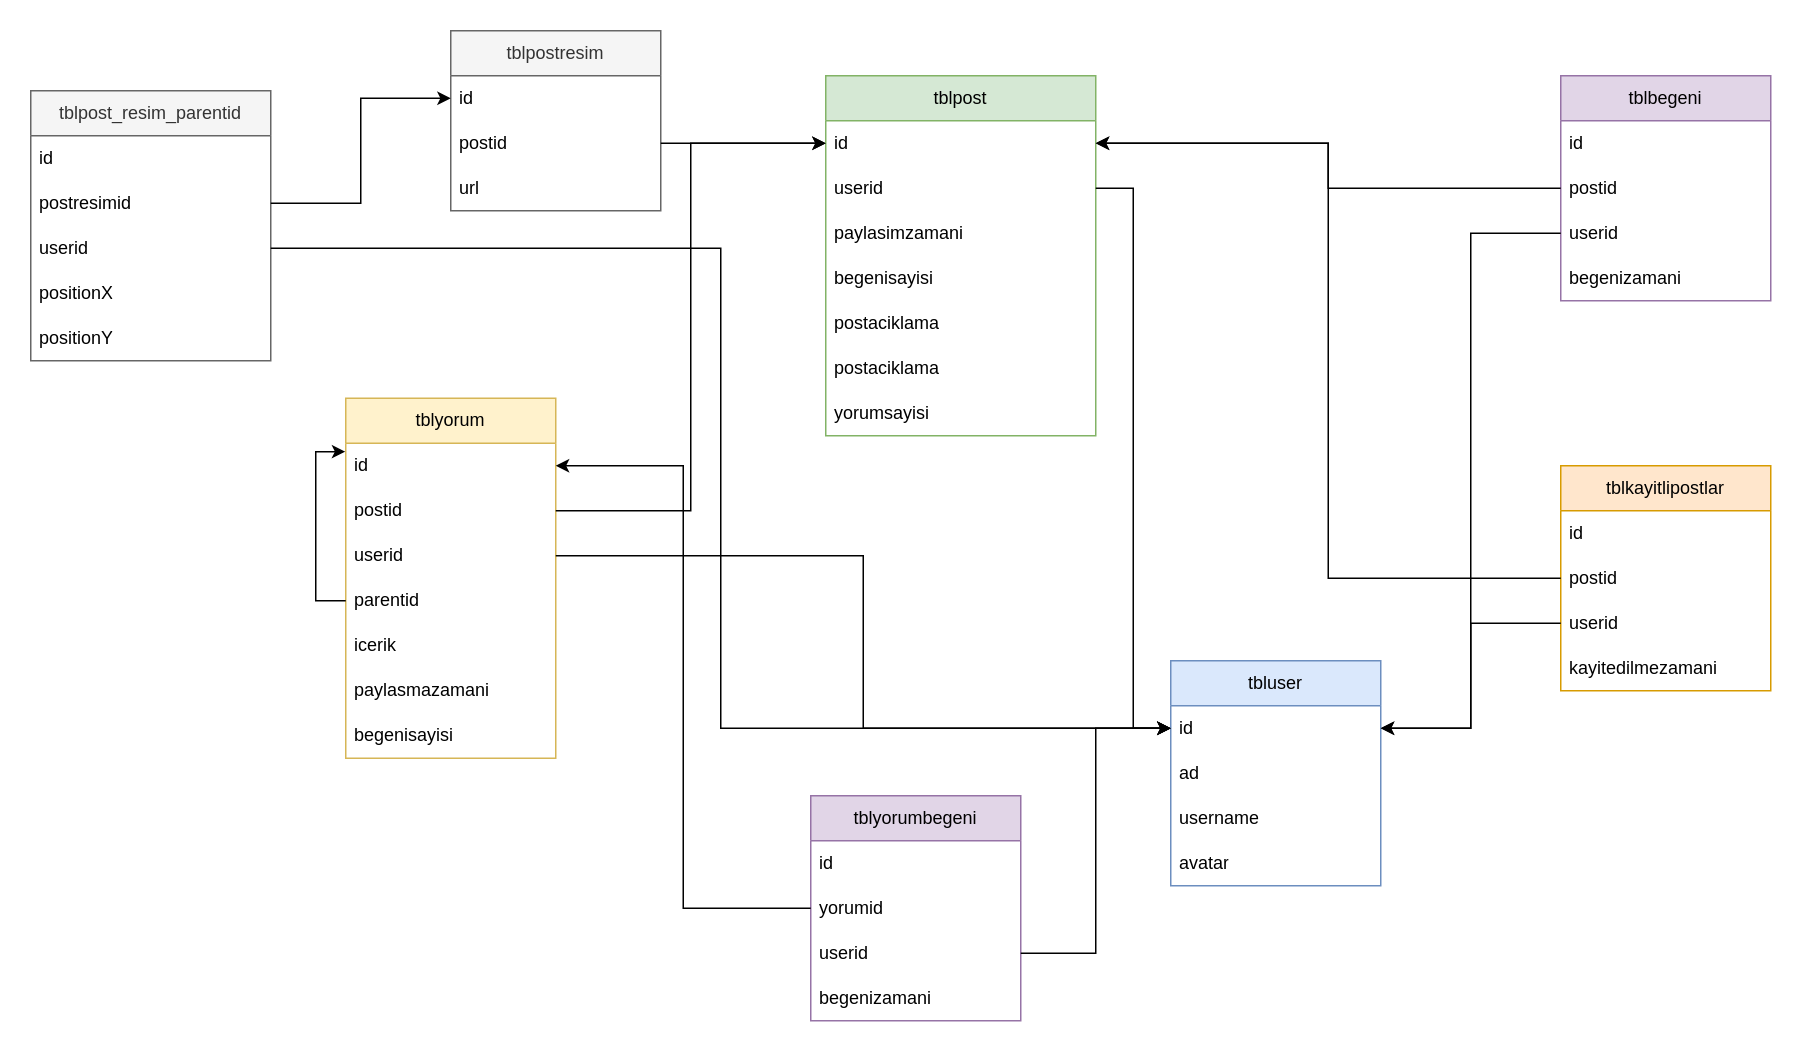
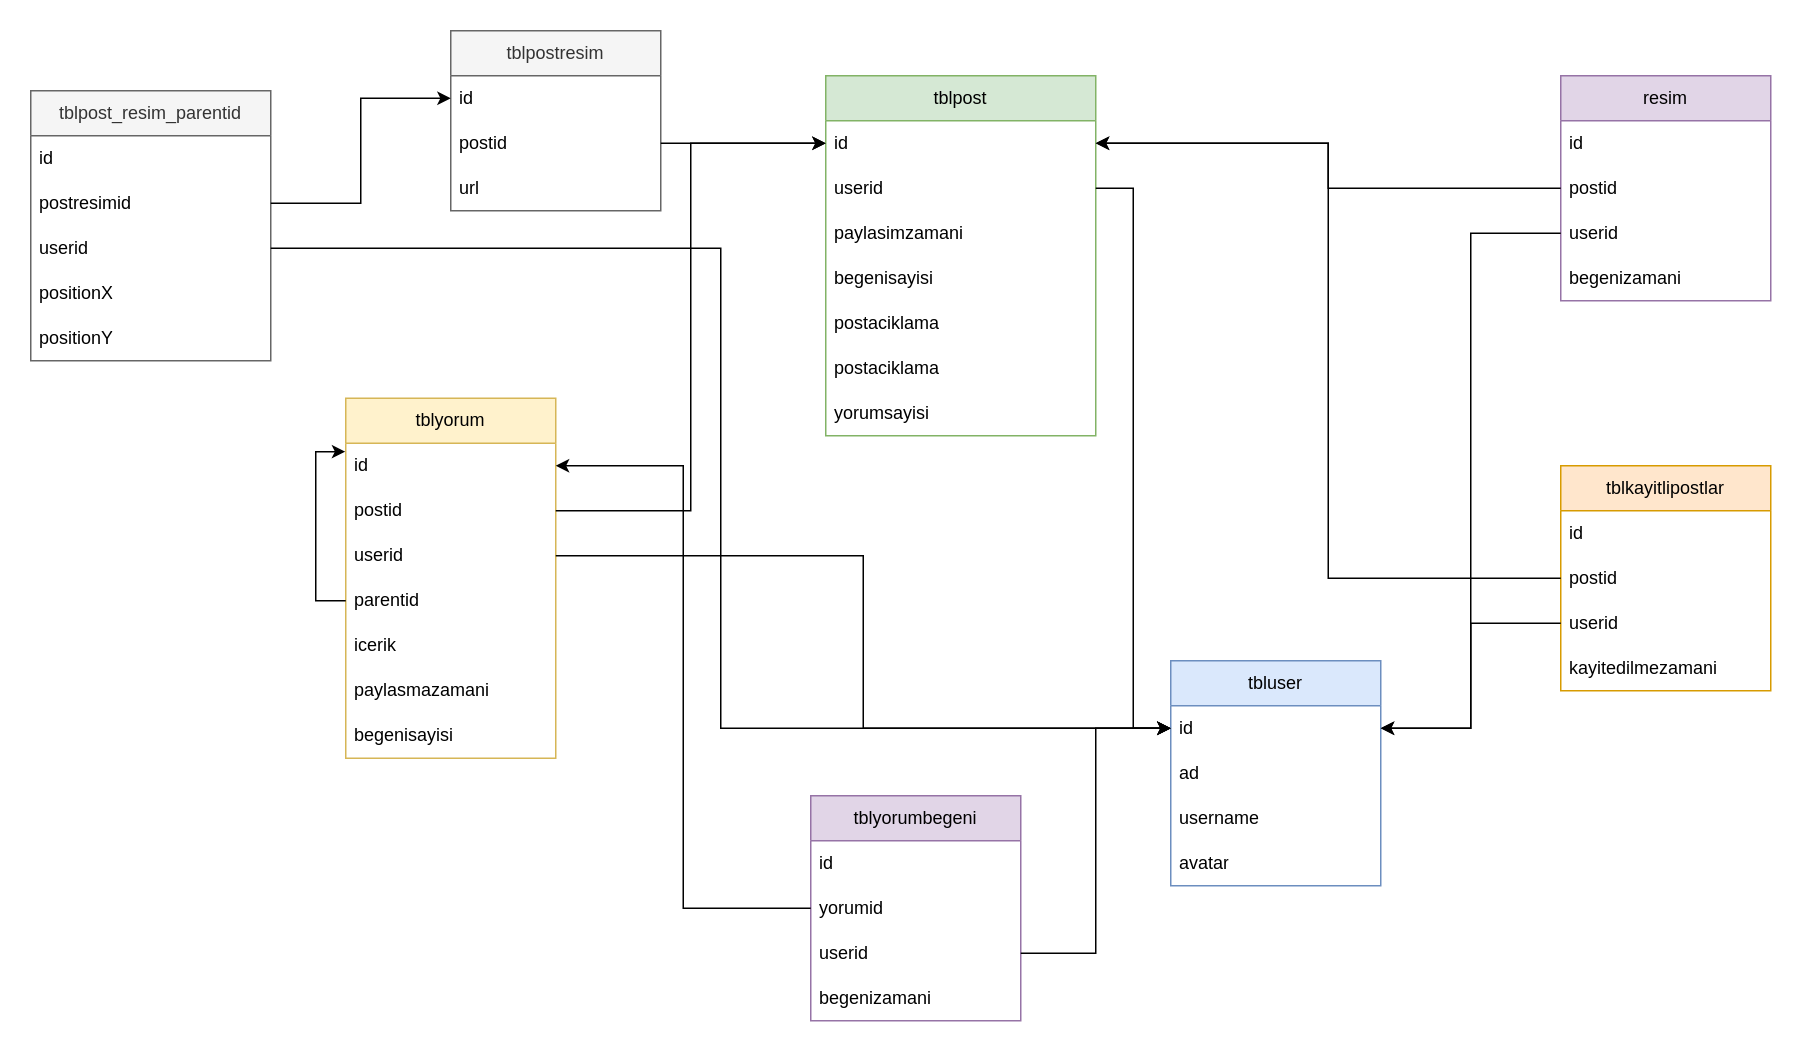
node "tblbegeni": label "tblbegeni" -> "resim"
